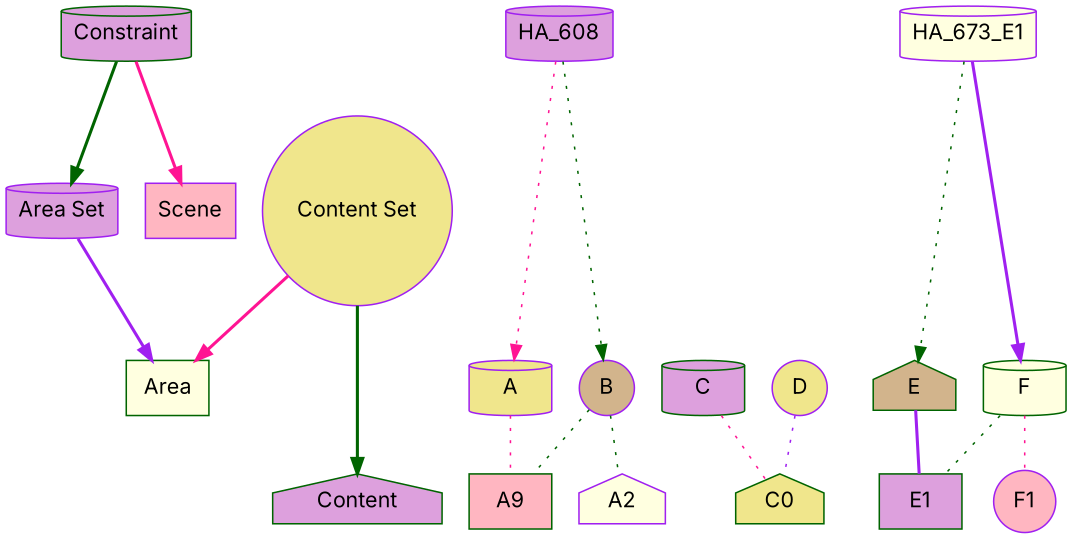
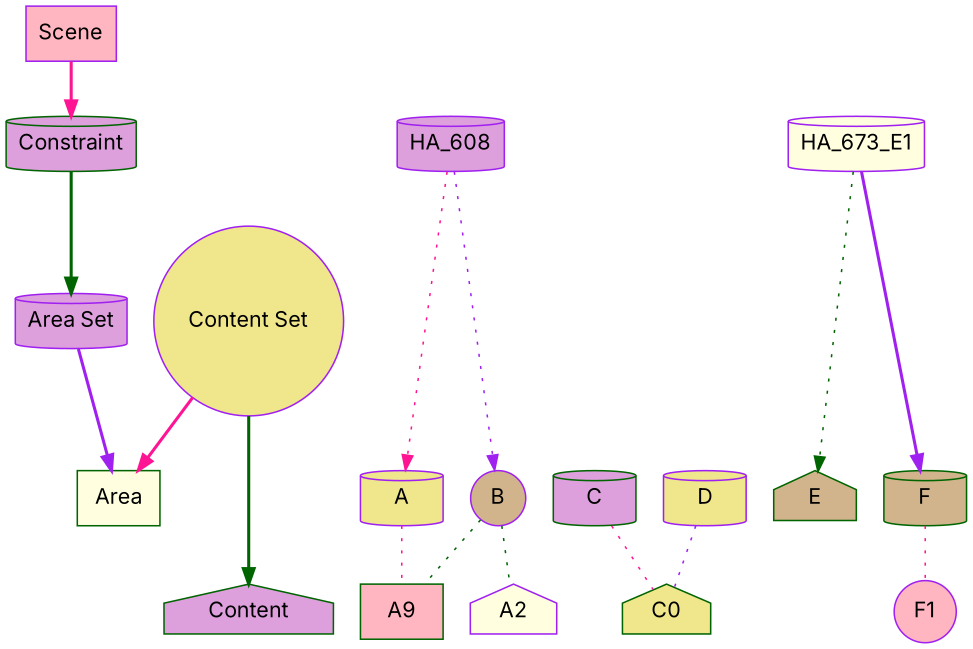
edge "Constraint" -> "Scene": reversed
edge "HA_608" -> "B": color darkgreen -> purple
node "D": shape circle -> cylinder
node "F": fillcolor lightyellow -> tan
node "E1": removed
